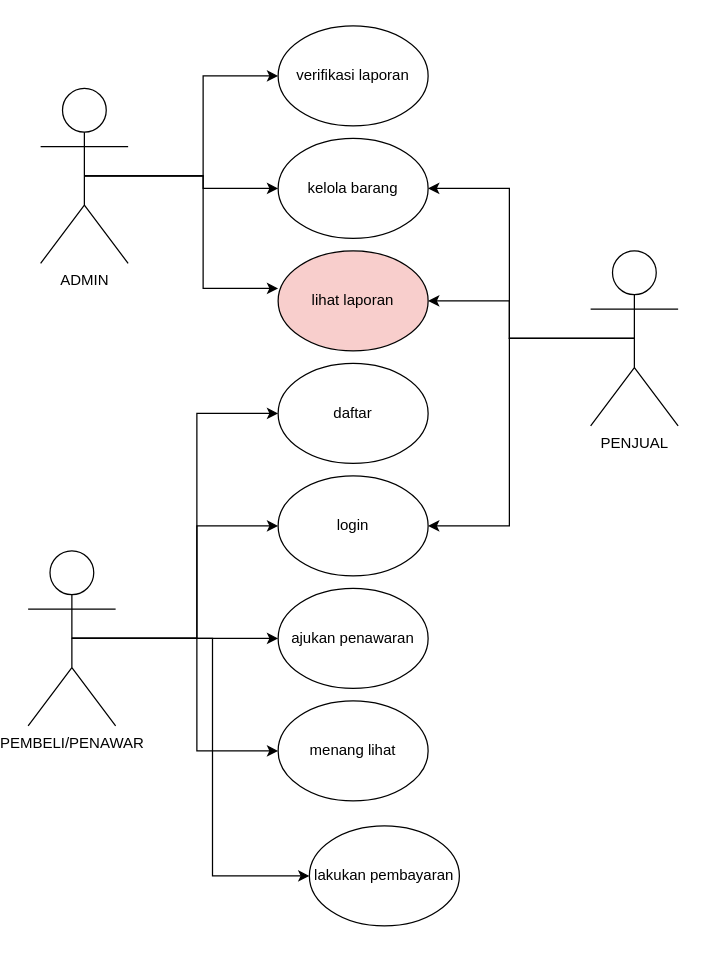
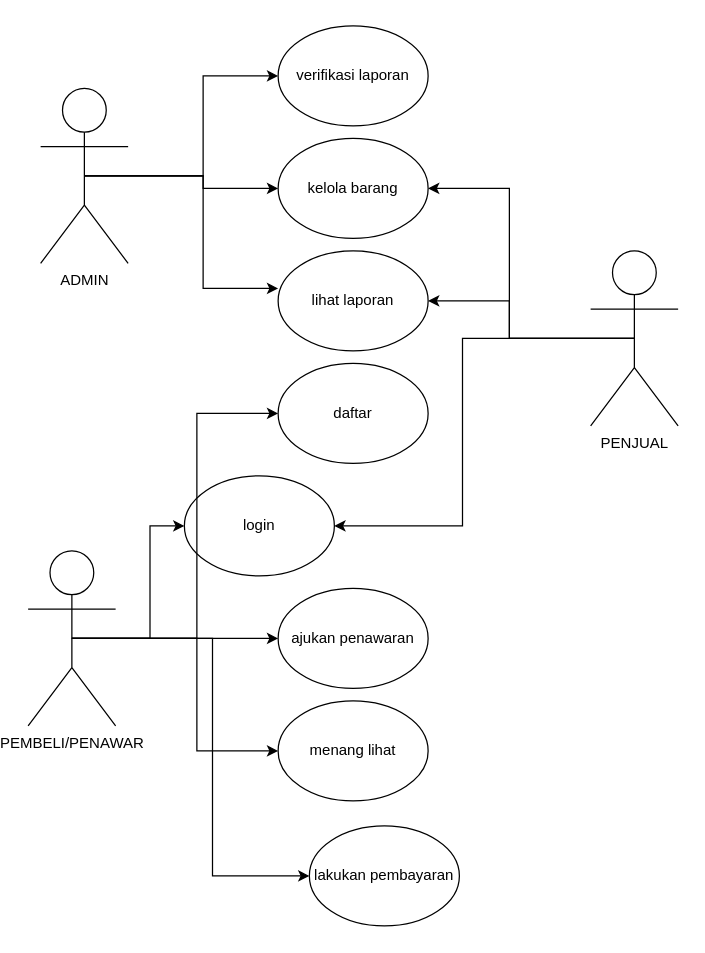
node "lihat laporan": fillcolor #f8cecc -> #ffffff
node "login": moved (353, 526) -> (259, 526)
